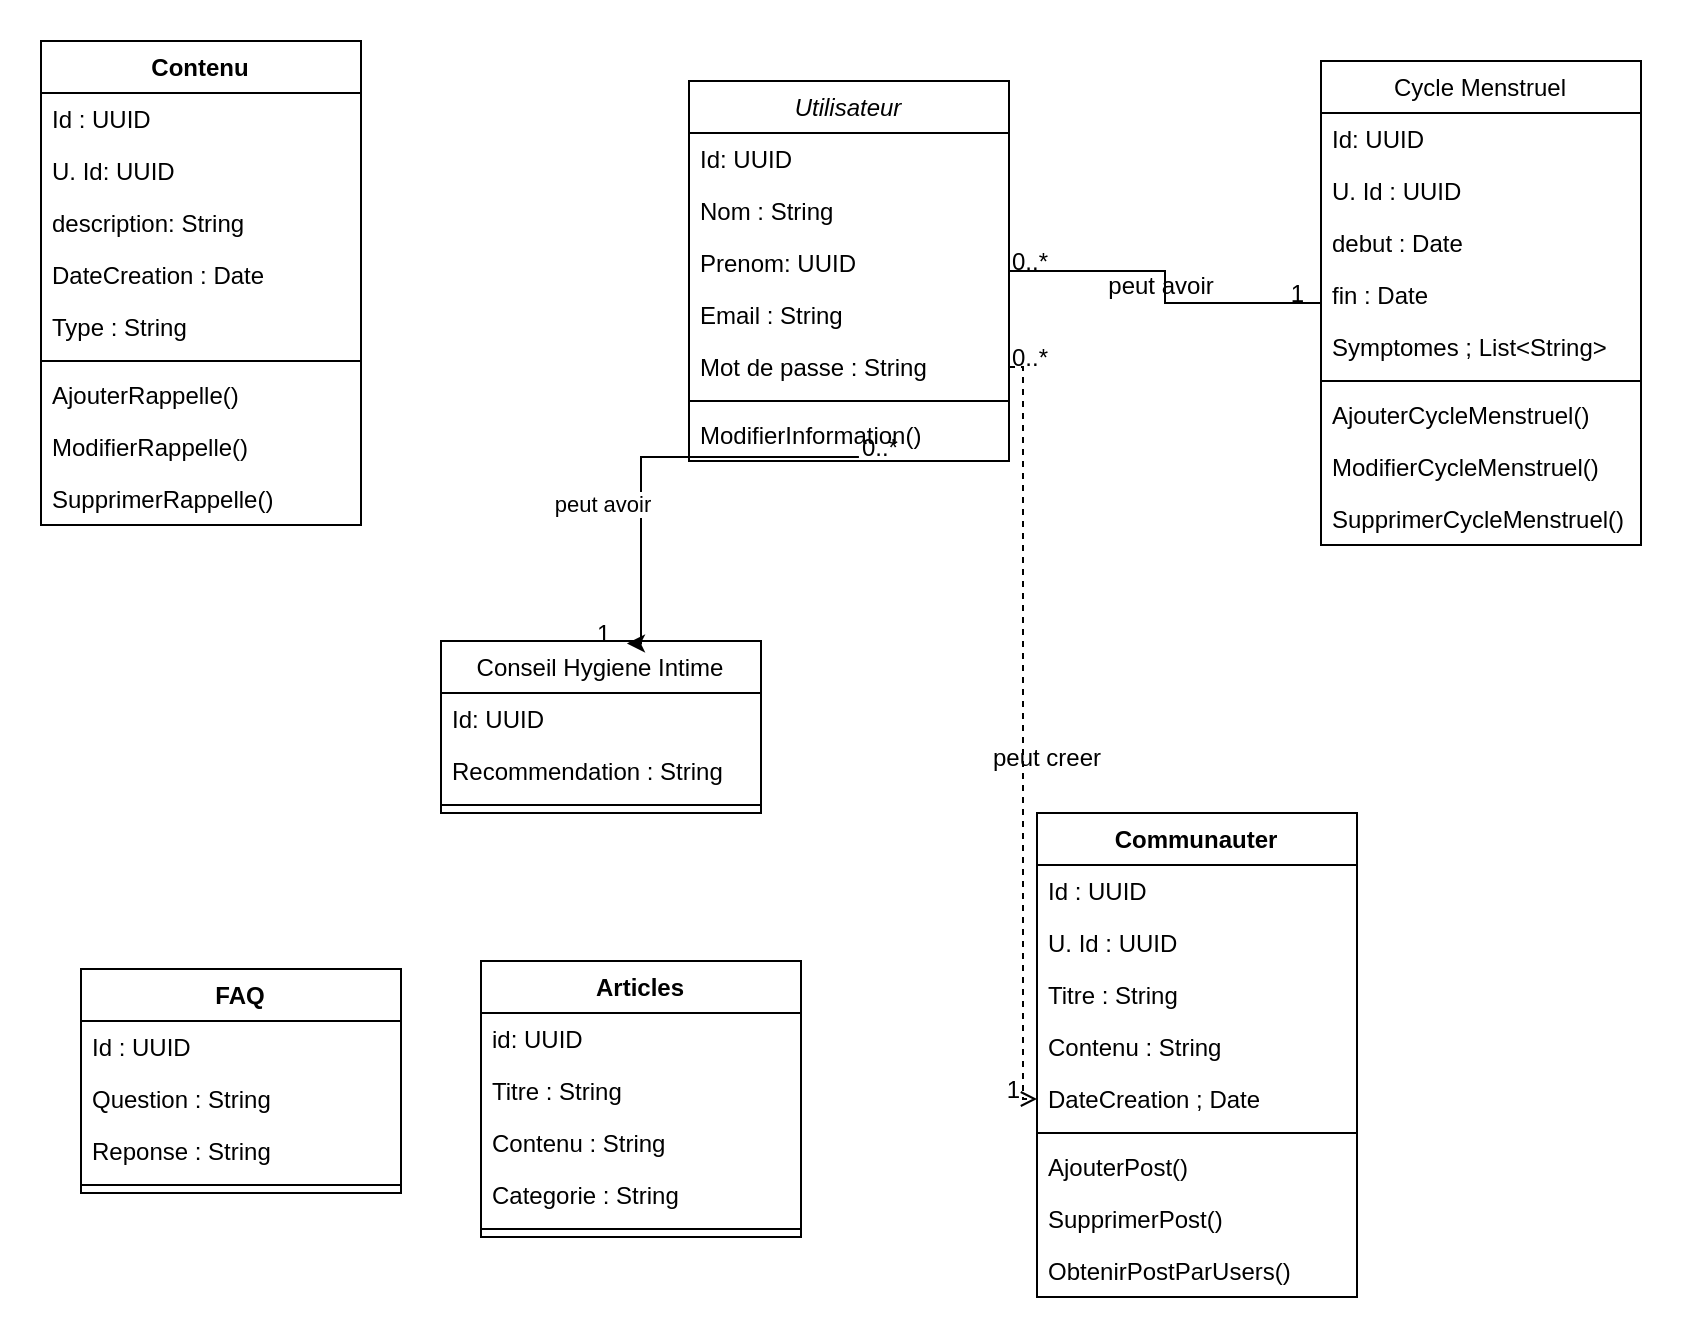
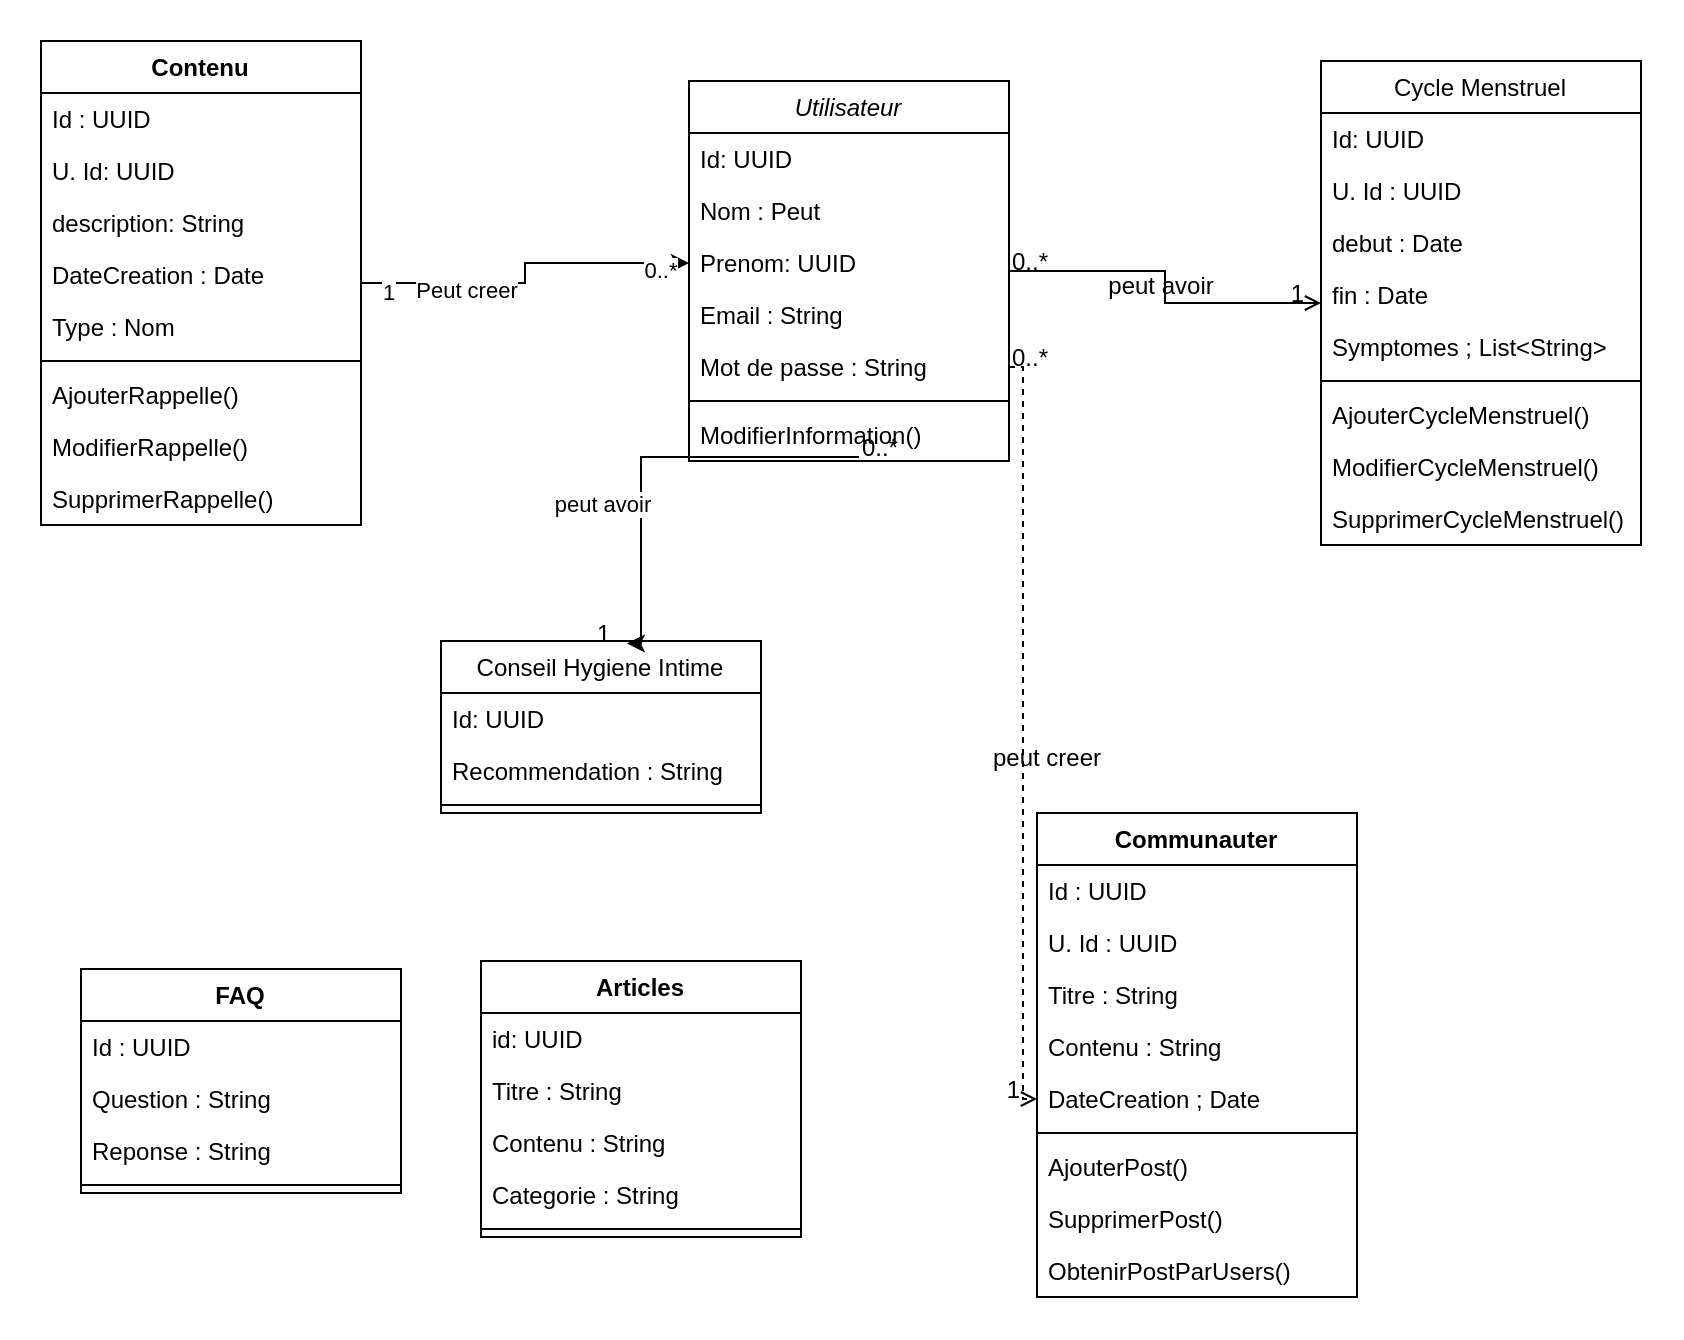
node "Nom : String": label "Nom : String" -> "Nom : Peut"
edge "Contenu" -> "Prenom: UUID": added, labels "1", "Peut creer", "0..*"
edge "Utilisateur" -- "Cycle Menstruel": arrowhead none -> open
node "Type : String": label "Type : String" -> "Type : Nom"
